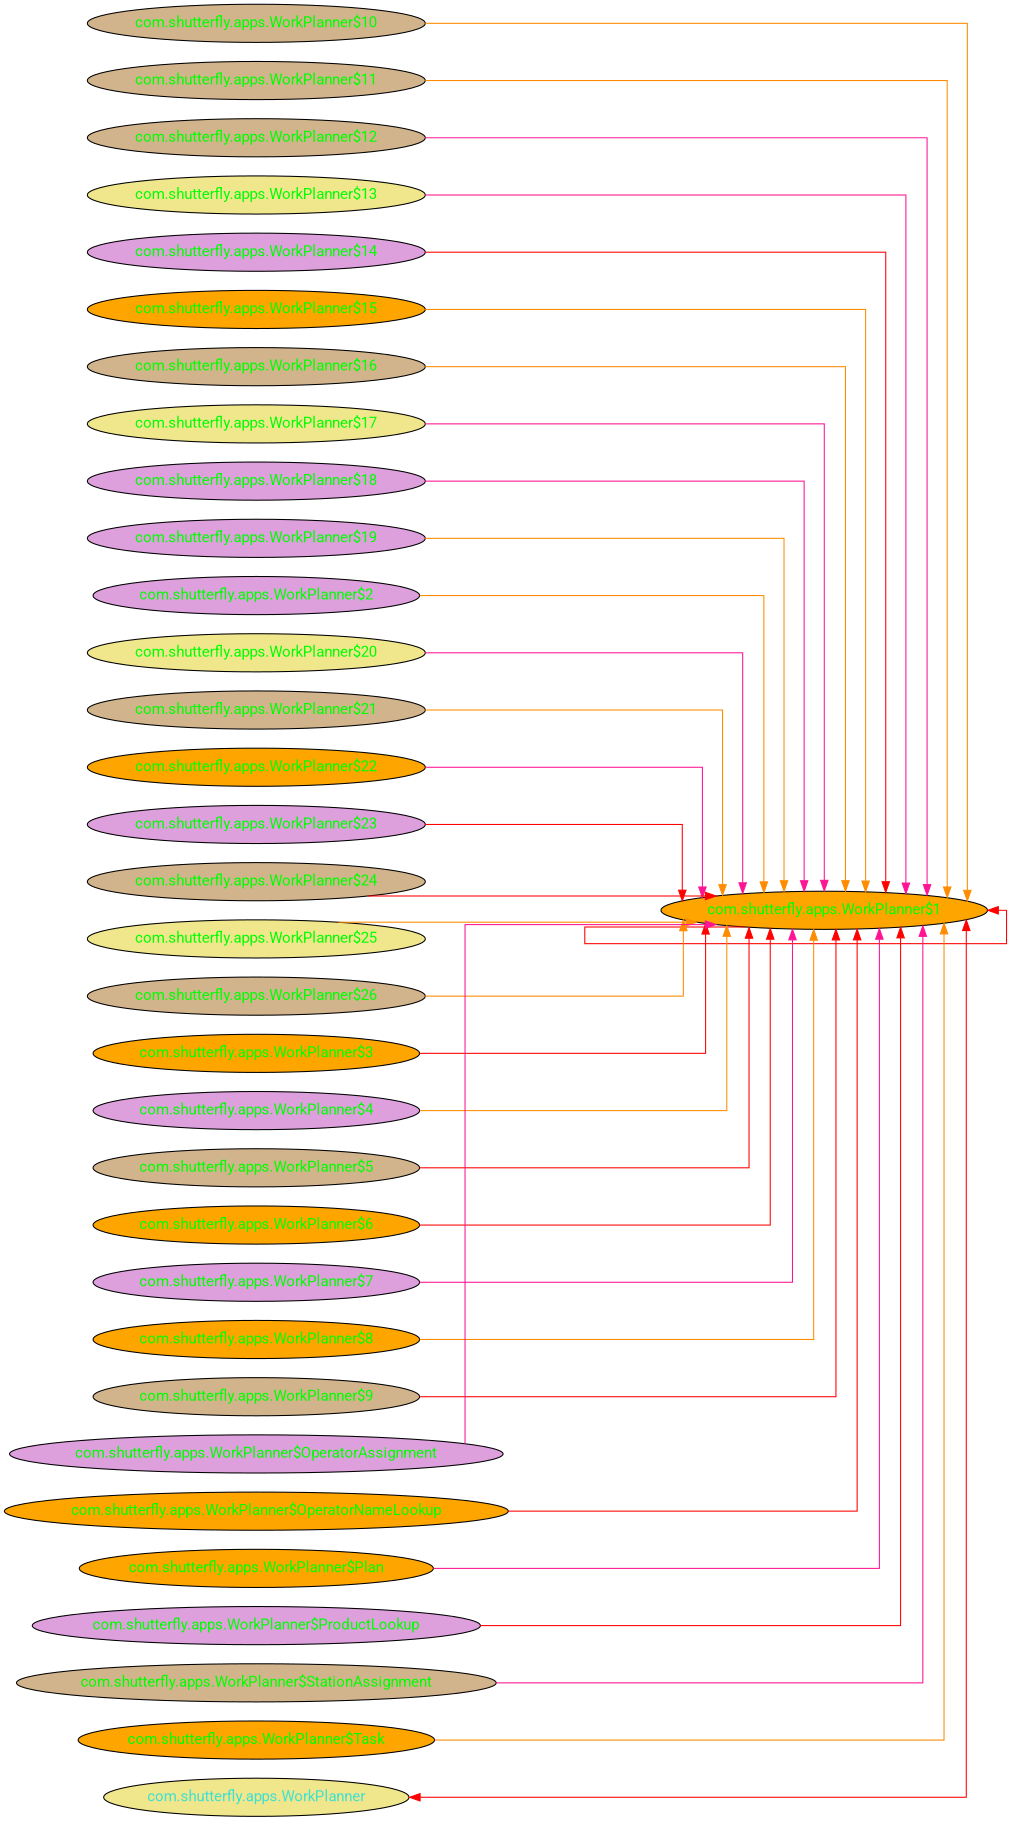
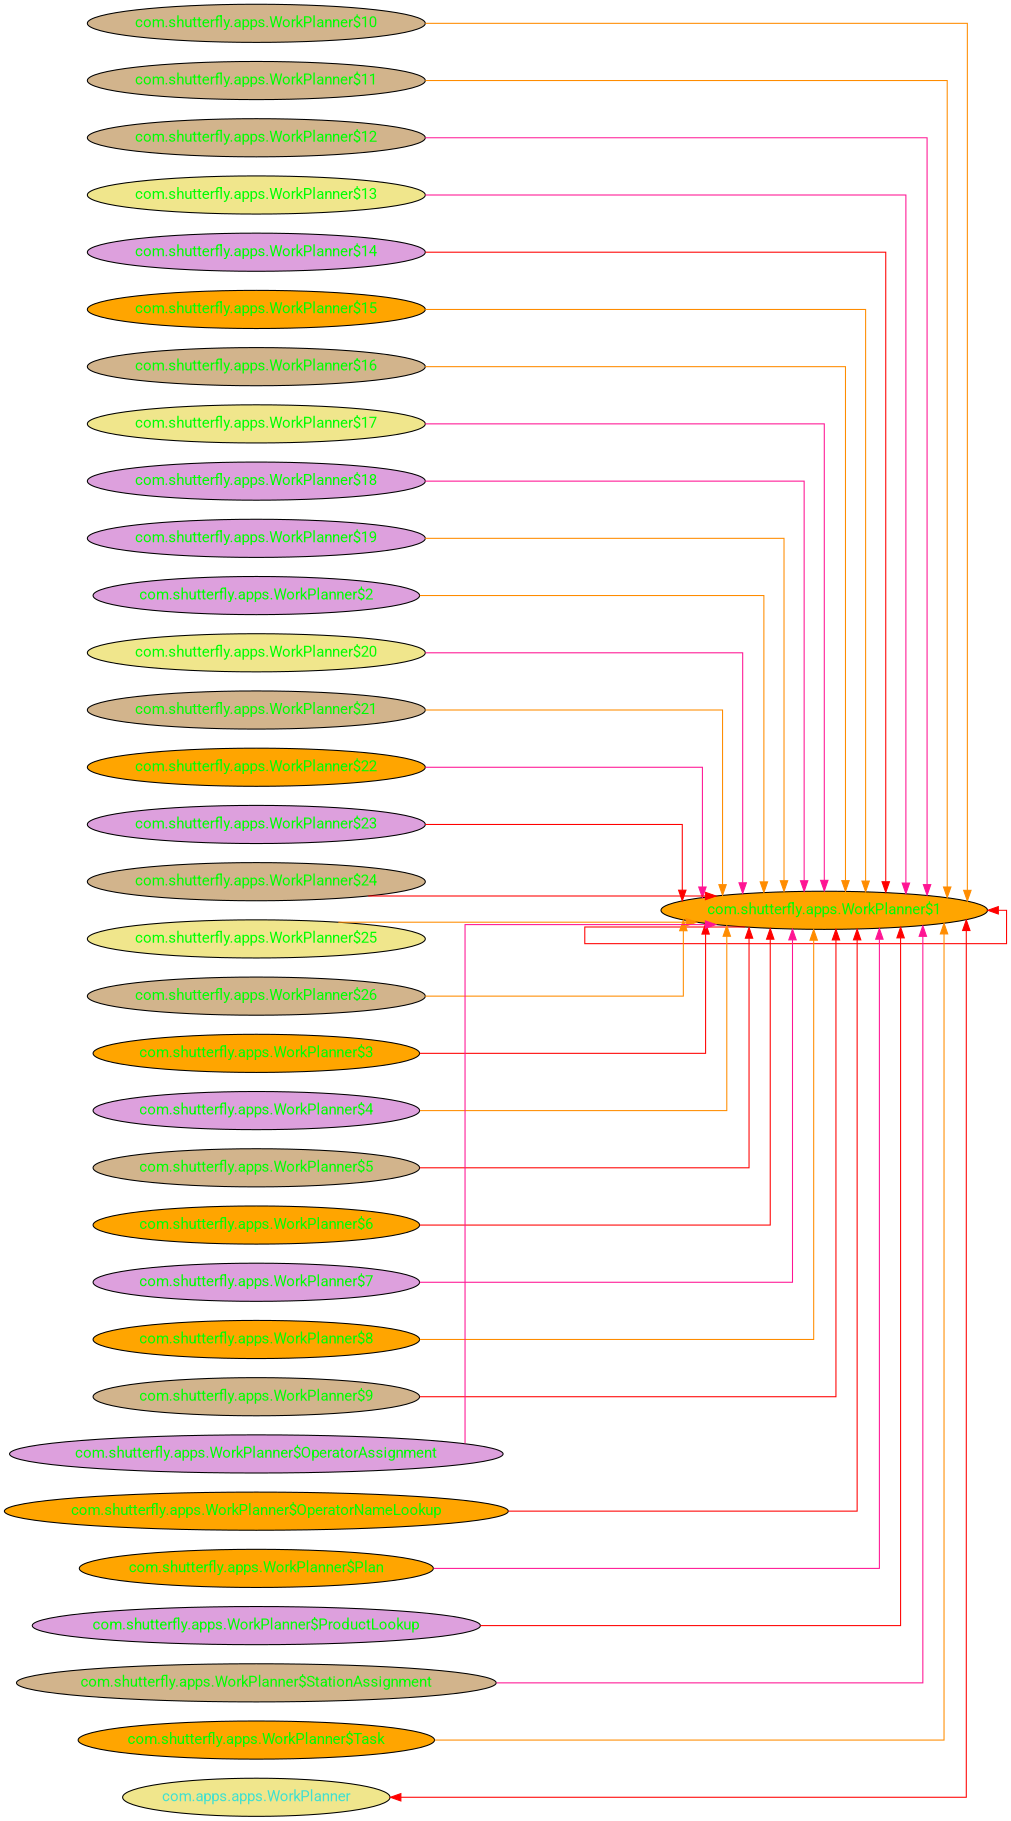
node "com.shutterfly.apps.WorkPlanner": label "com.shutterfly.apps.WorkPlanner" -> "com.apps.apps.WorkPlanner"
